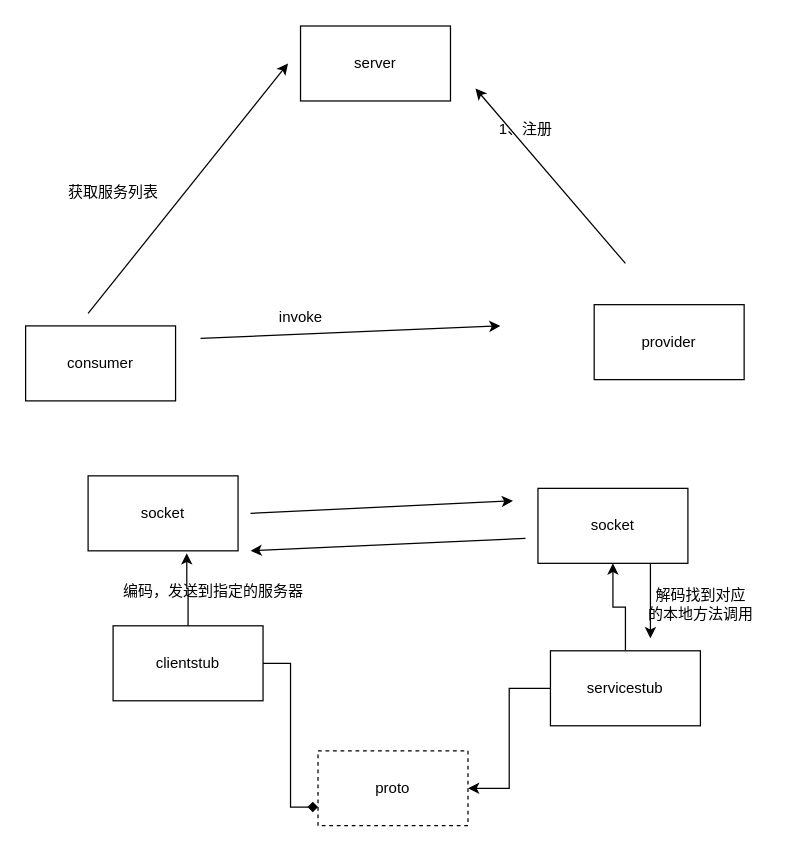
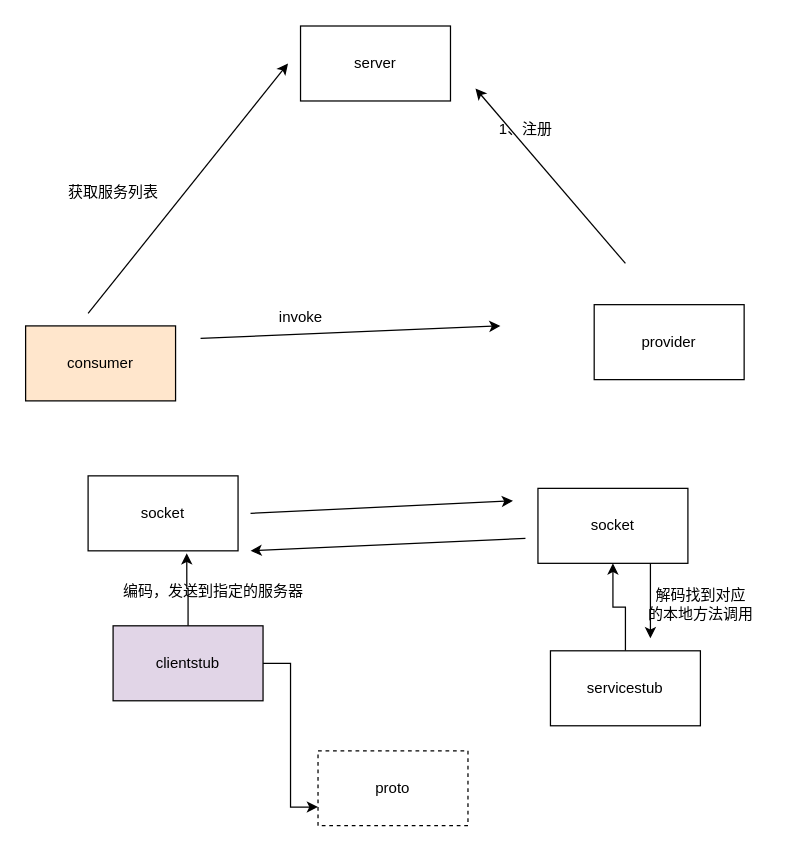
node "consumer": fillcolor #ffffff -> #ffe6cc
node "clientstub": fillcolor #ffffff -> #e1d5e7
edge "servicestub" -> "proto": removed
edge "clientstub" -> "proto": arrowhead diamond -> classic
